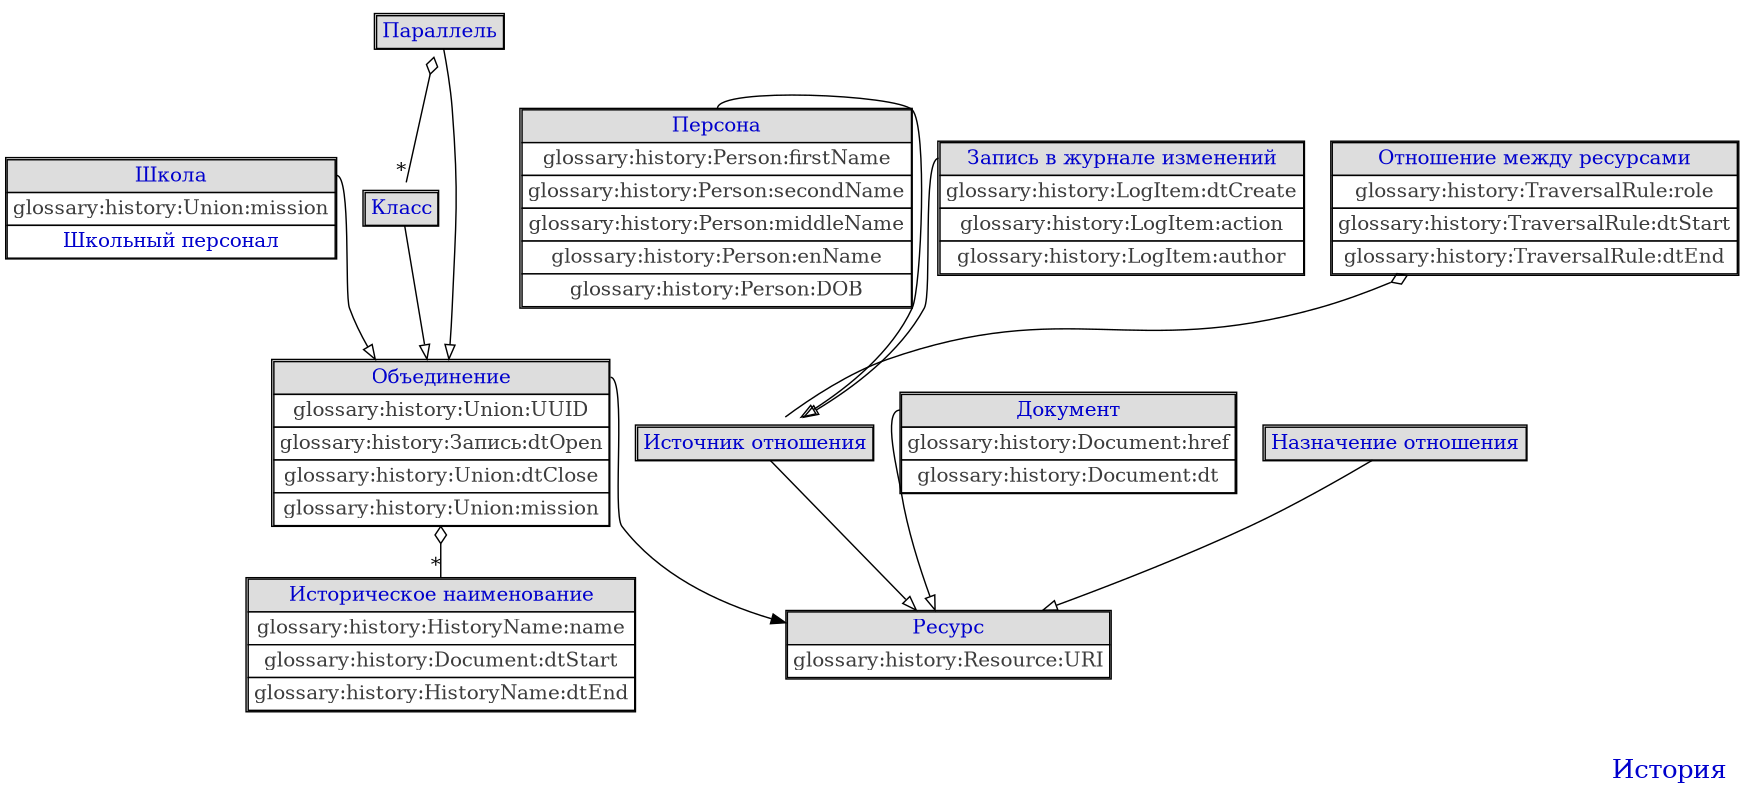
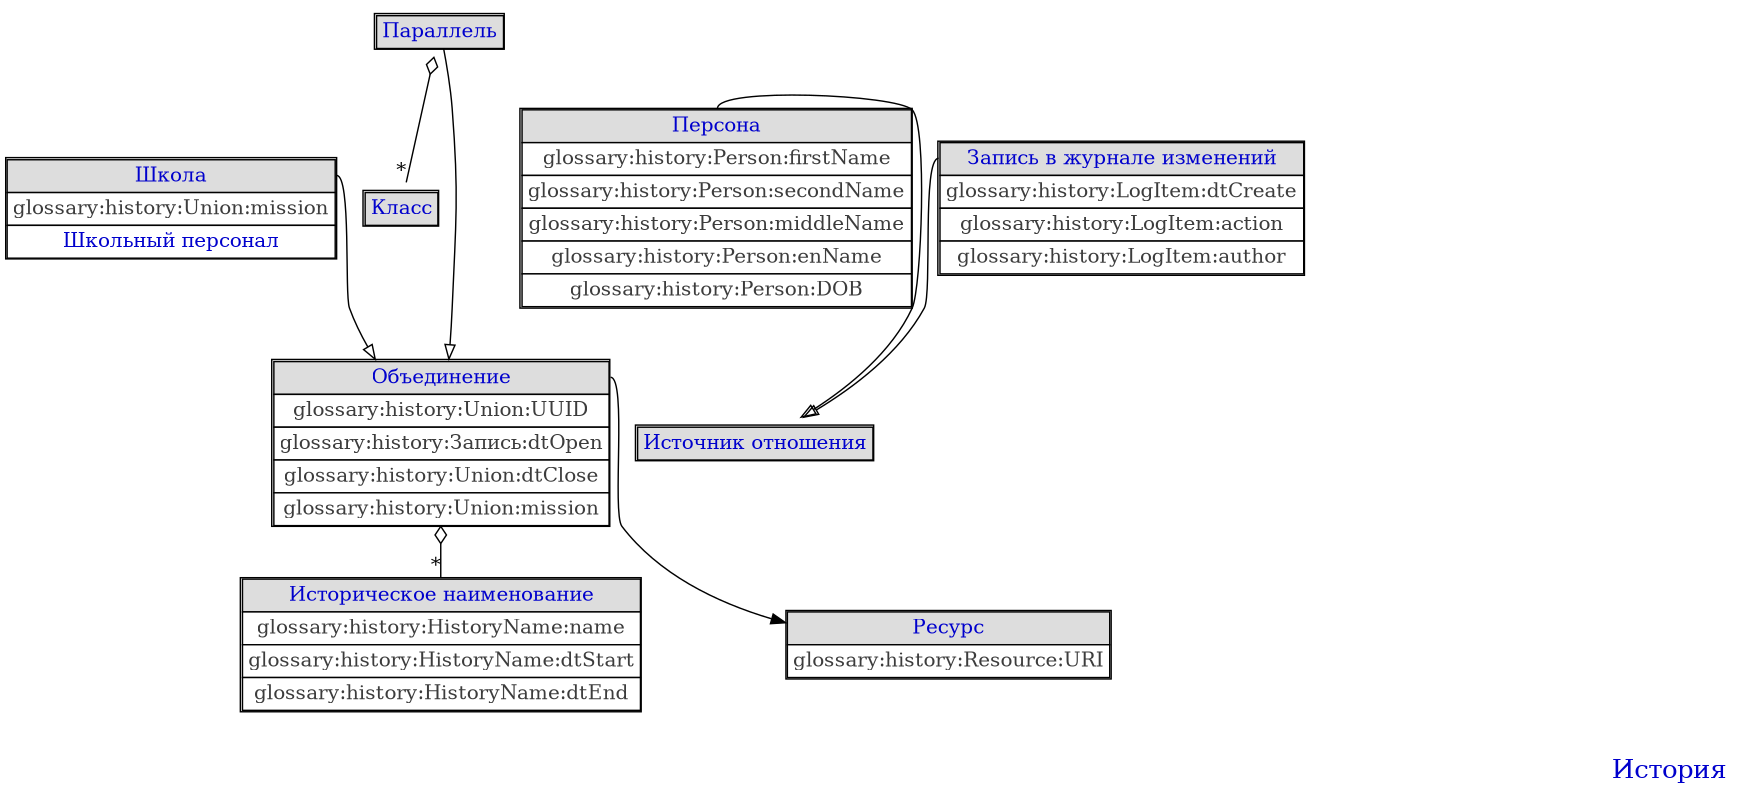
node "Отношение между ресурсами": removed
edge "Класс" -> "Объединение": removed
node "Документ": removed
node "Назначение отношения": removed
edge "Источник отношения" -> "Ресурс": removed
node "Историческое наименование": text "glossary:history:Document:dtStart" -> "glossary:history:HistoryName:dtStart"
